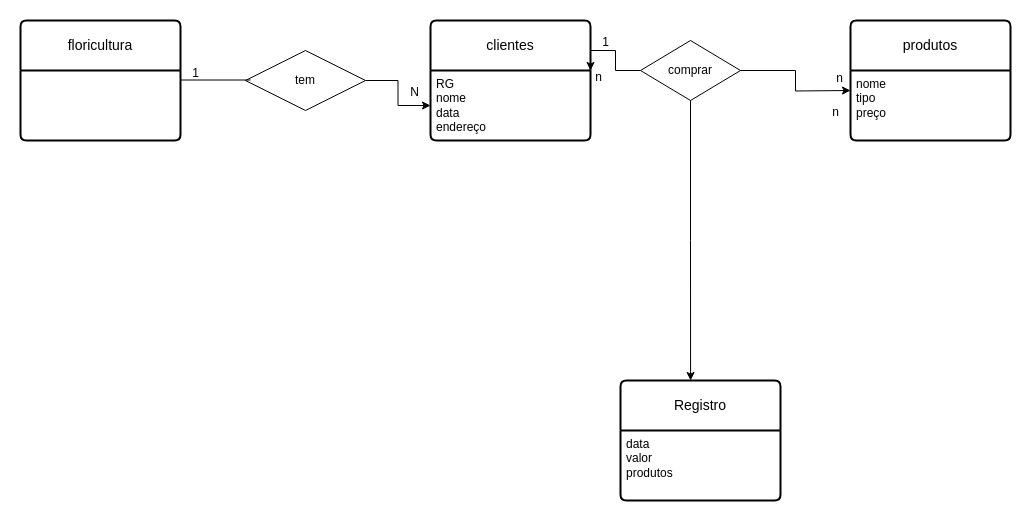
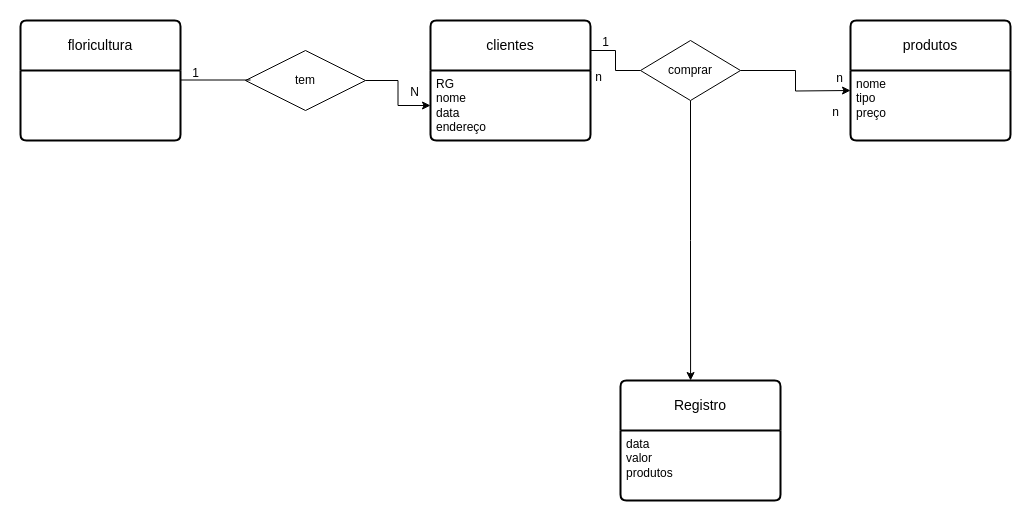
edge "comprar" -> "RG nome data endereço": arrowhead classic -> none
